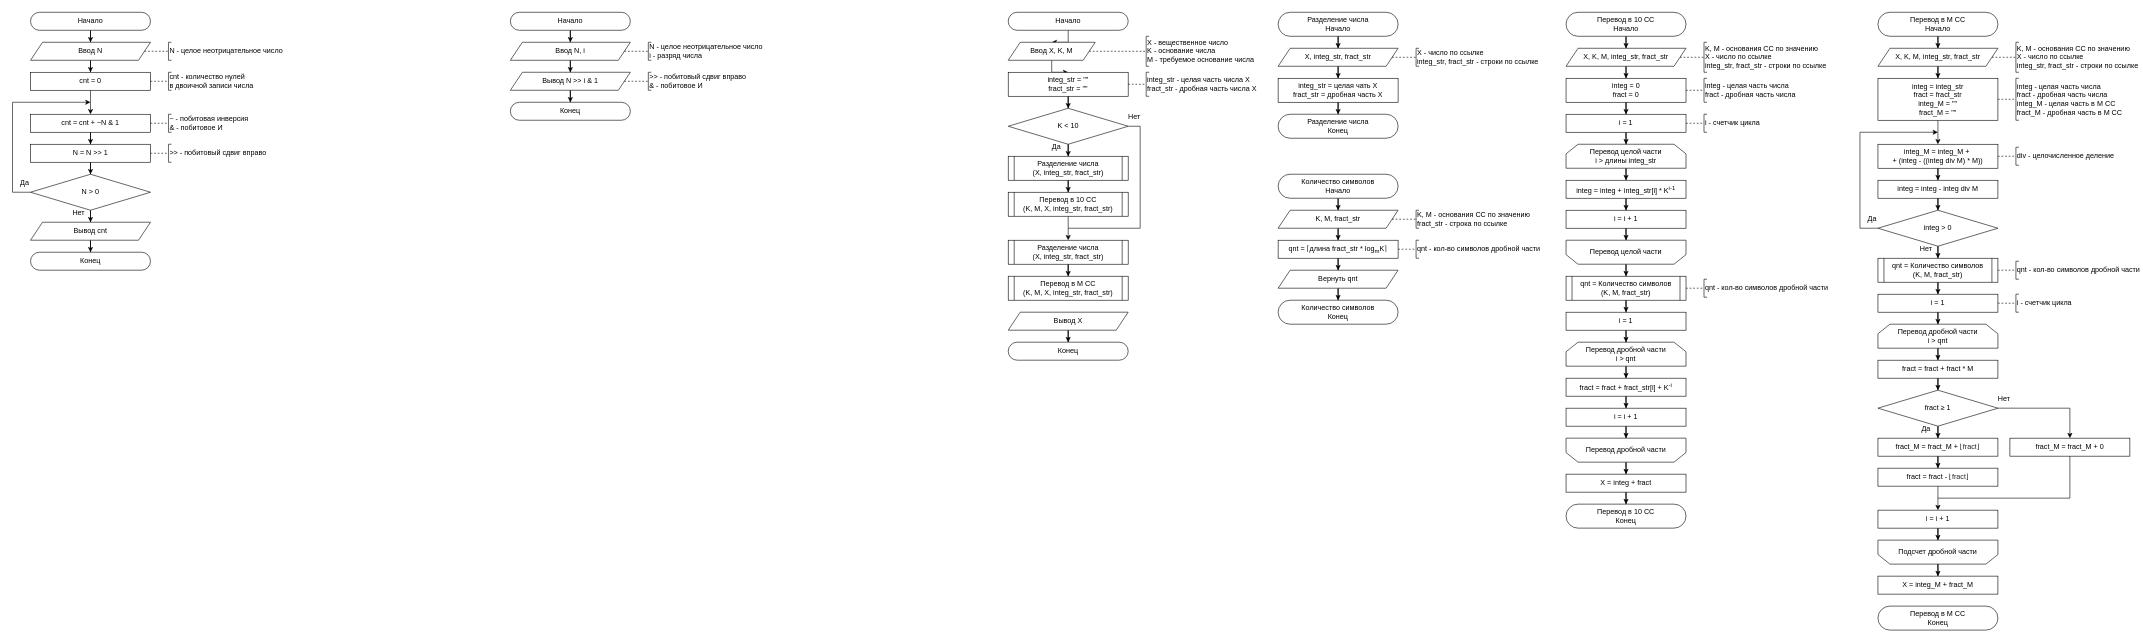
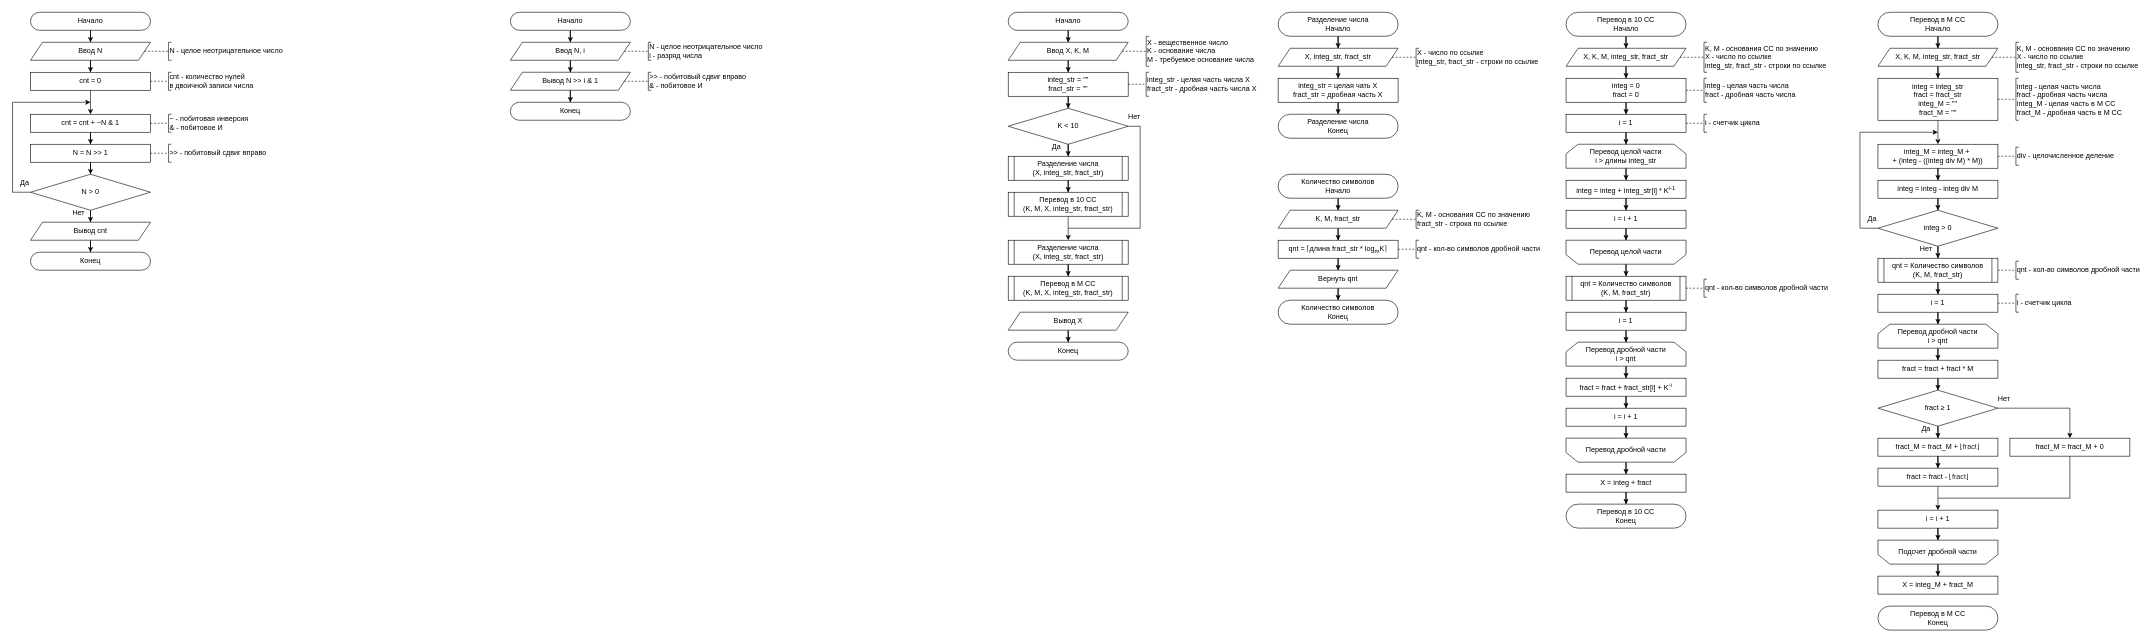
node "Ввод X, K, M": size 87x18 -> 120x18
